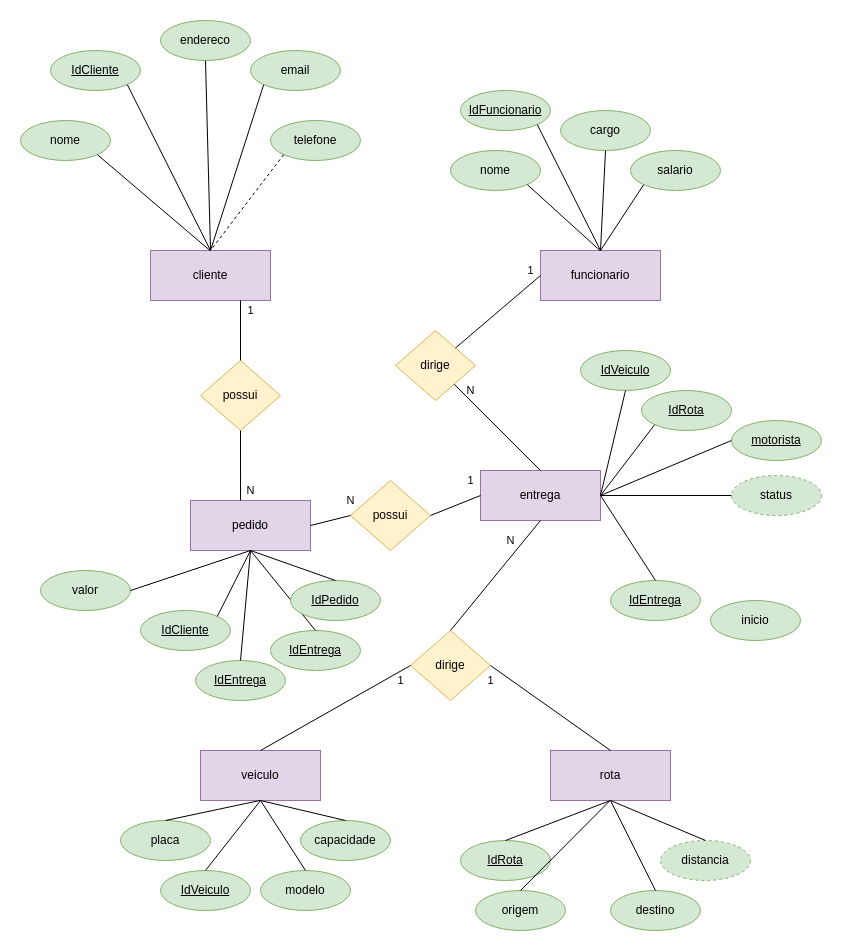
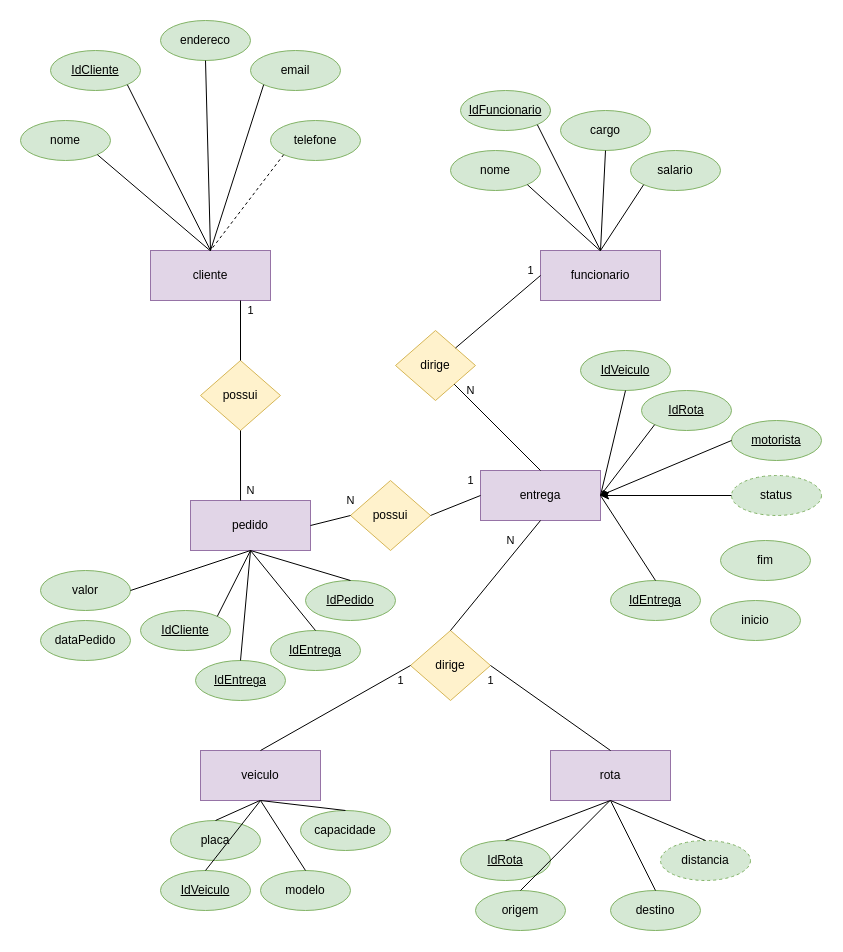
edge "motorista" -- "entrega": arrowhead none -> diamond
edge "entrega" -- "status": arrowhead none -> classic
node "fim": added
node "IdPedido": moved (336, 601) -> (351, 601)
node "dataPedido": added
node "placa": moved (166, 841) -> (216, 841)
node "capacidade": moved (346, 841) -> (346, 831)
